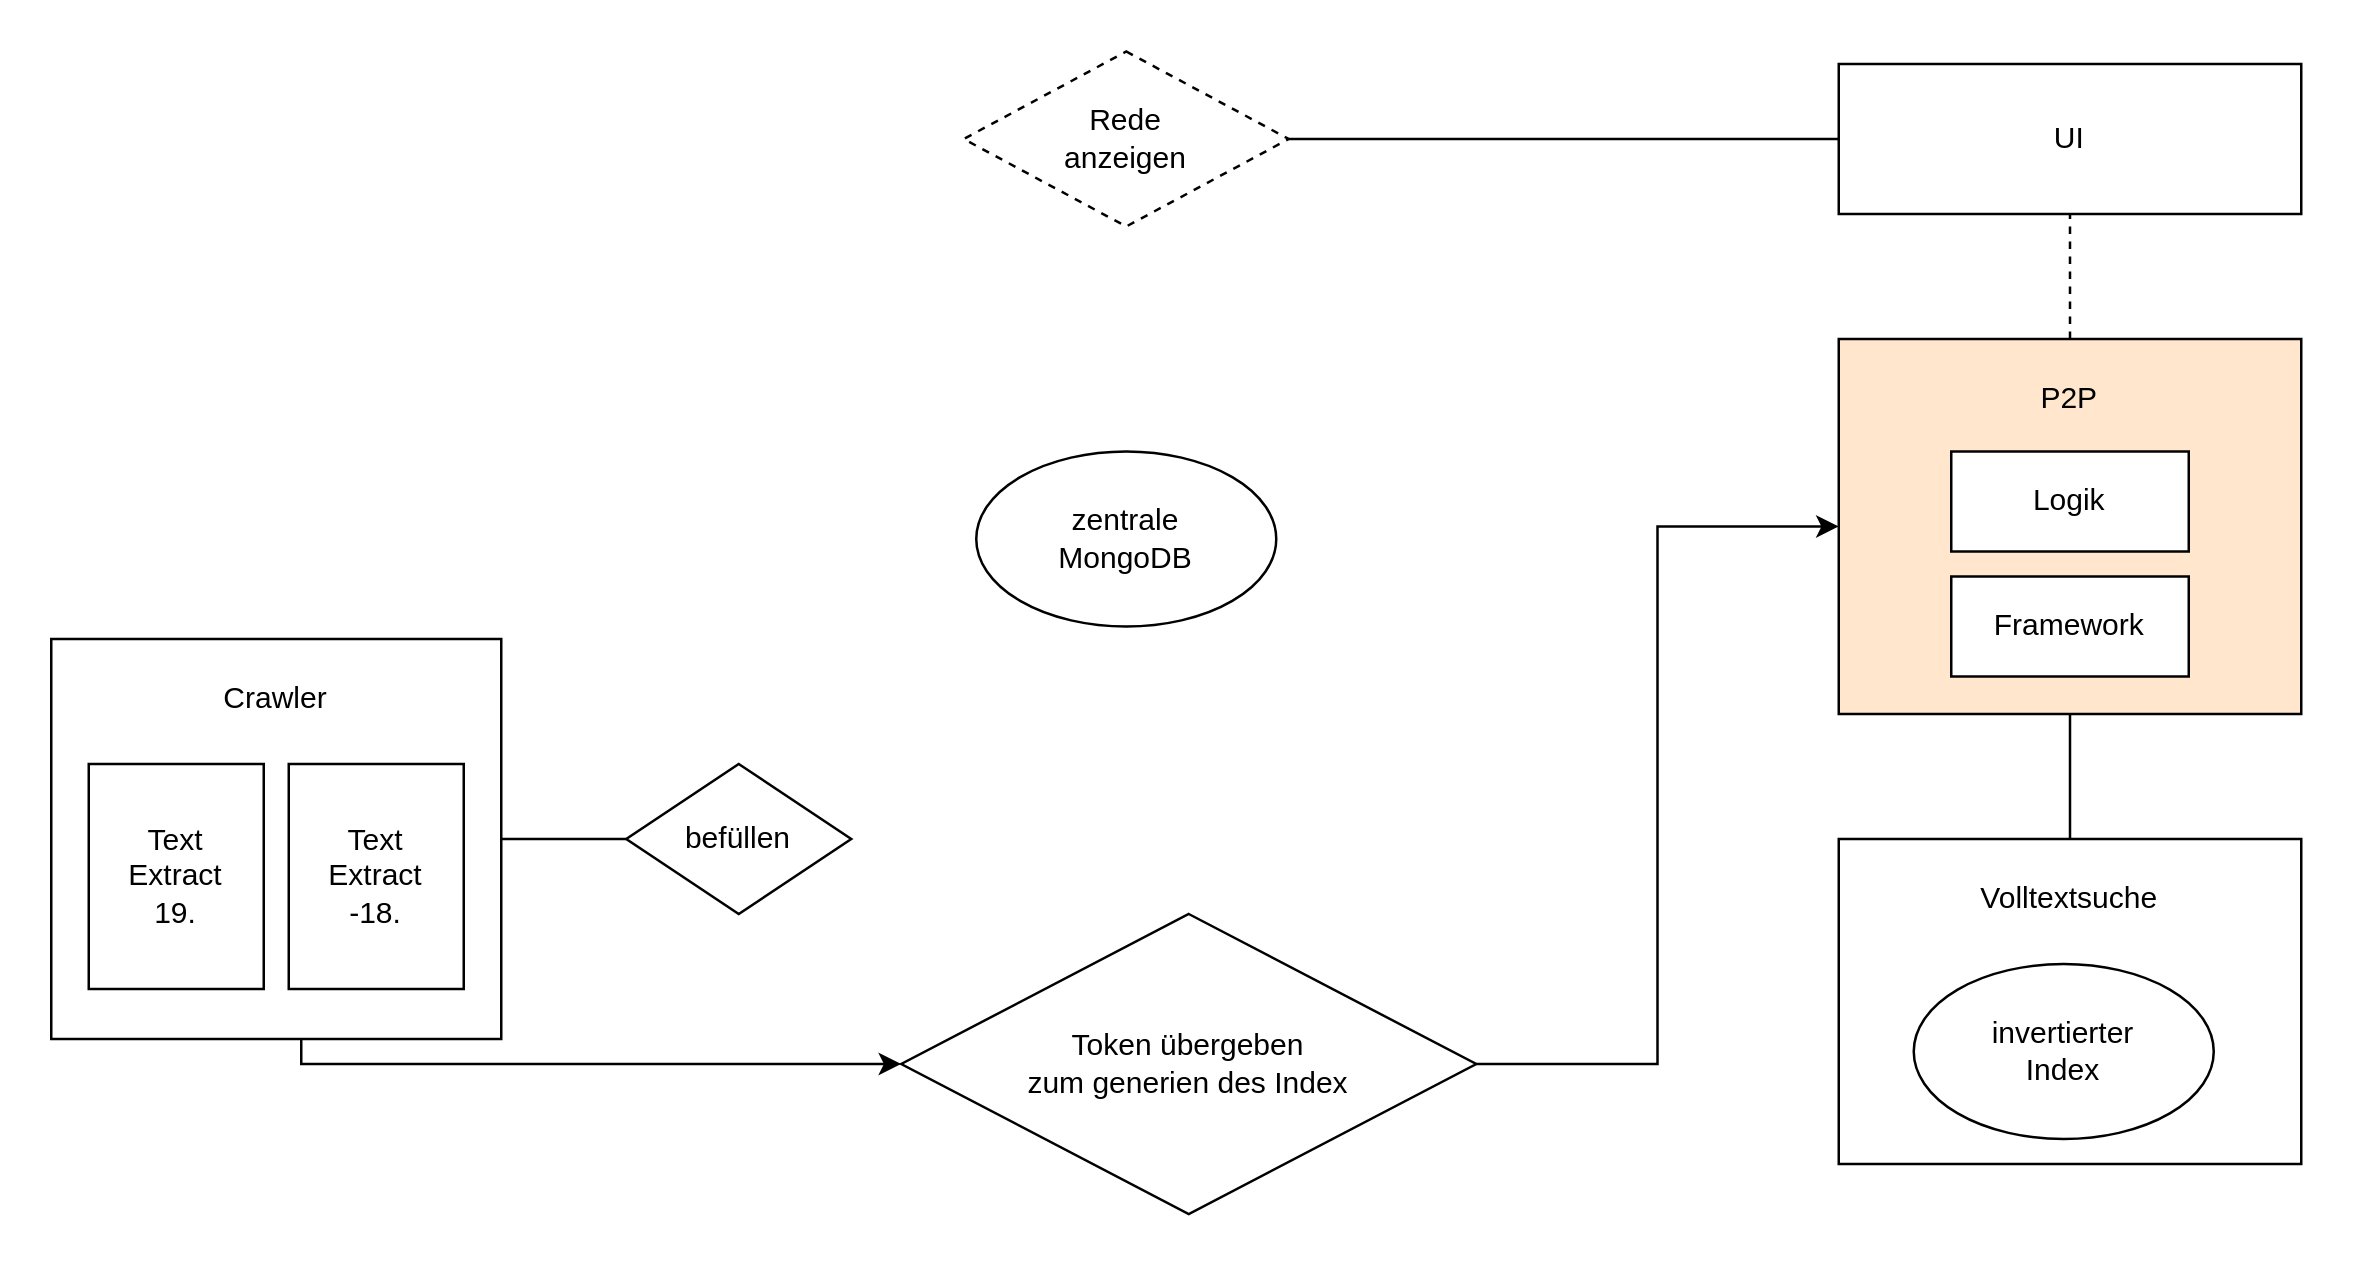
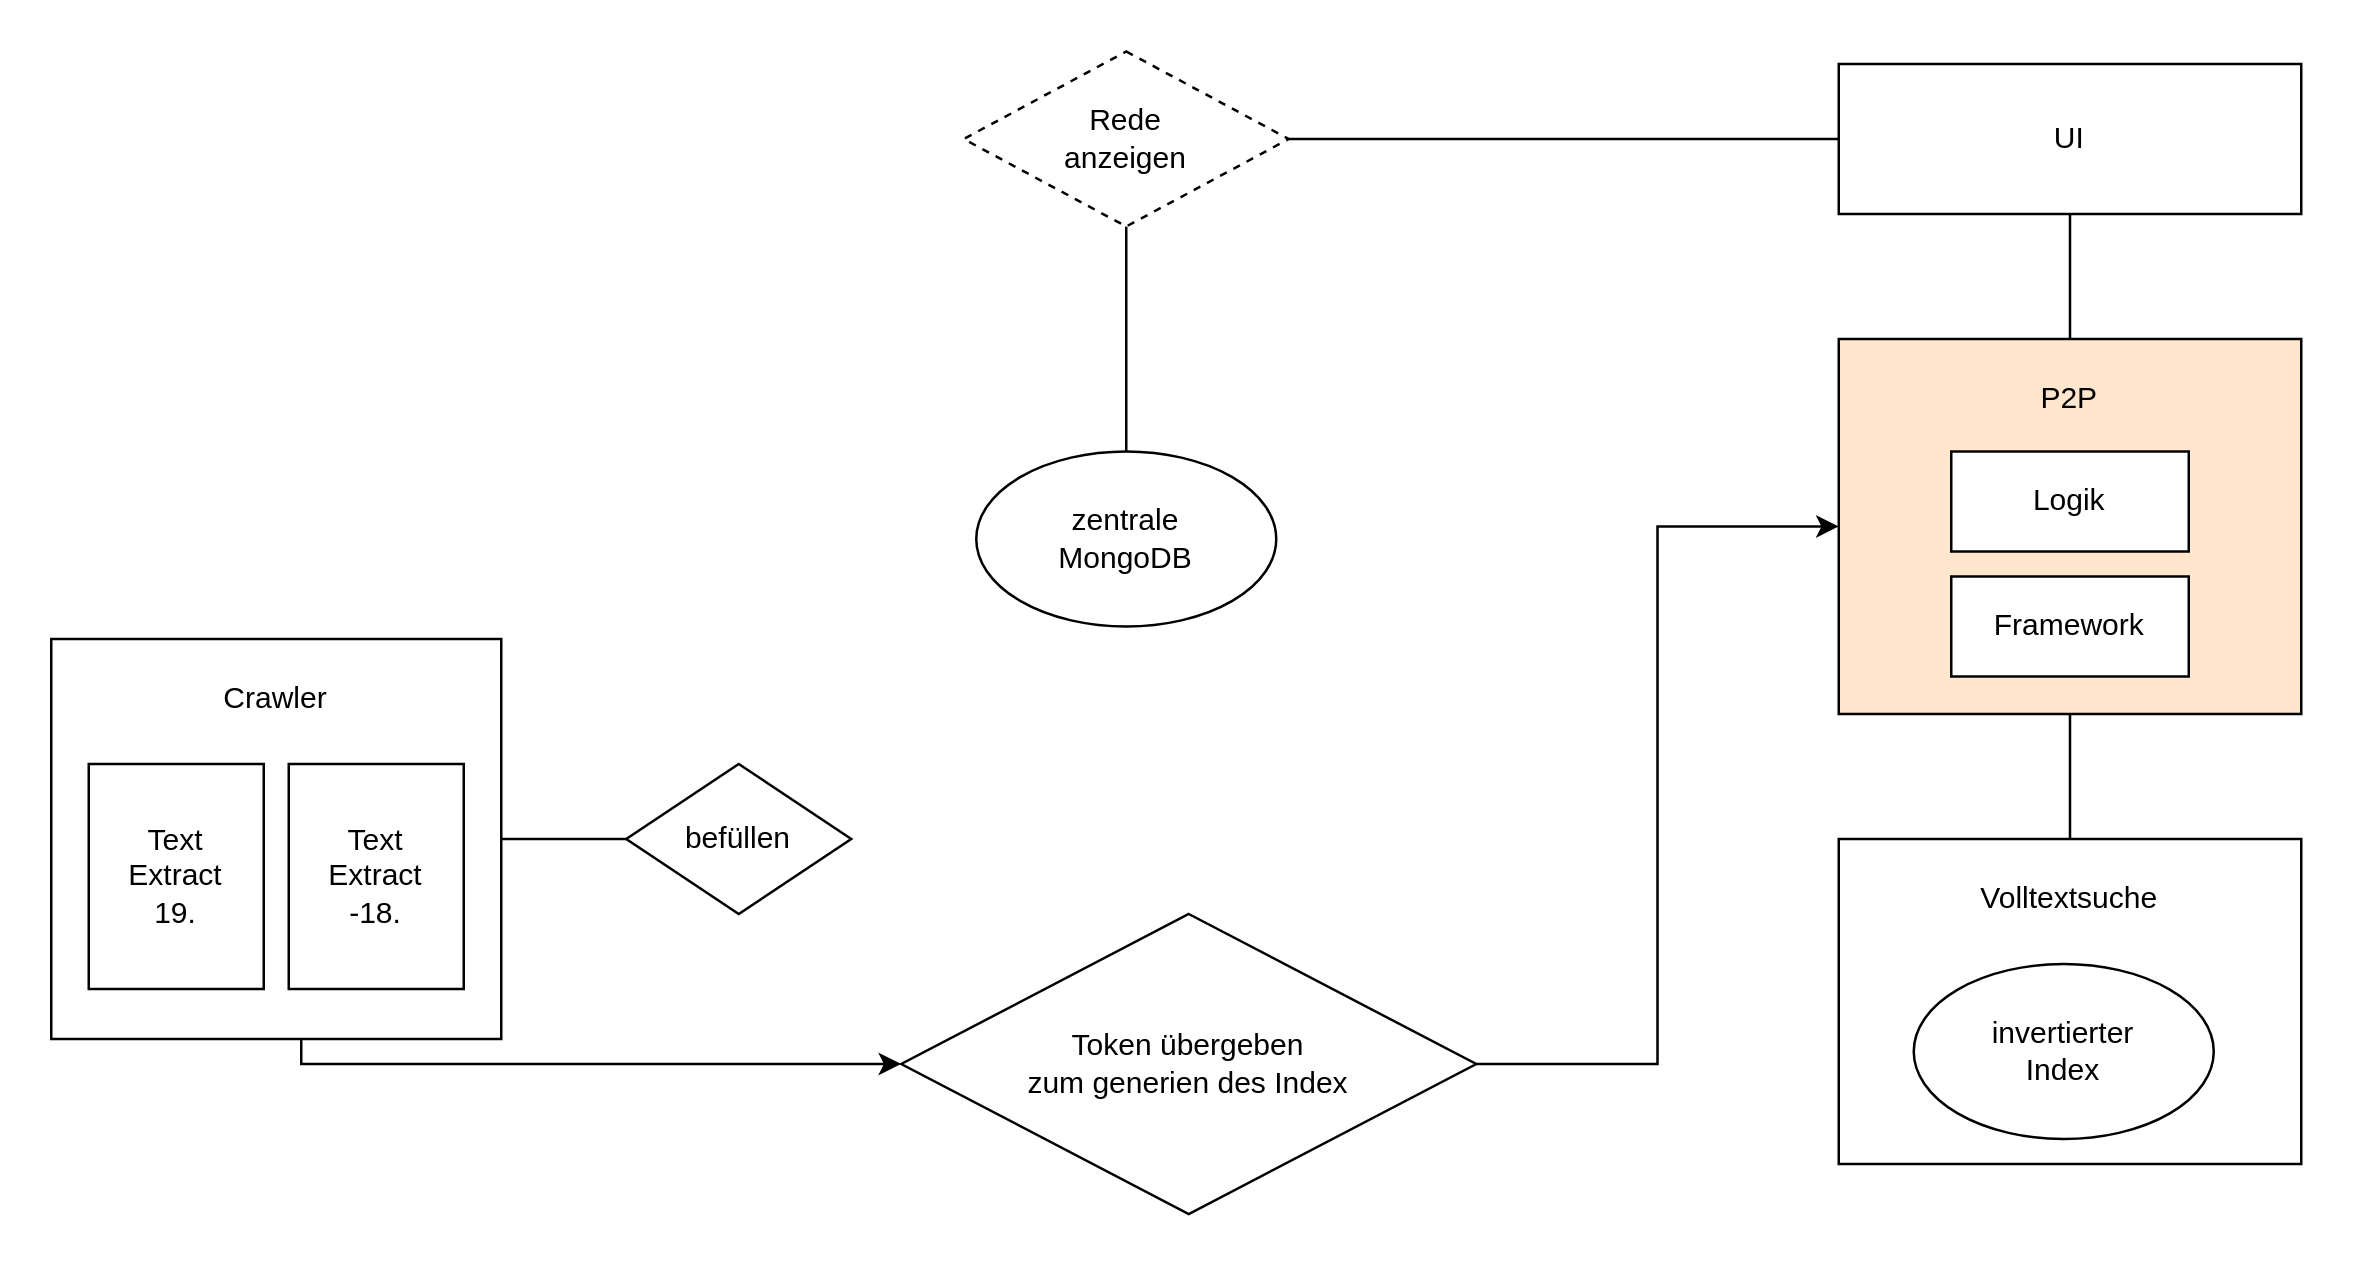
edge "UI" -- "P2P": style dashed -> solid
edge "Rede anzeigen" -- "zentrale MongoDB": added
